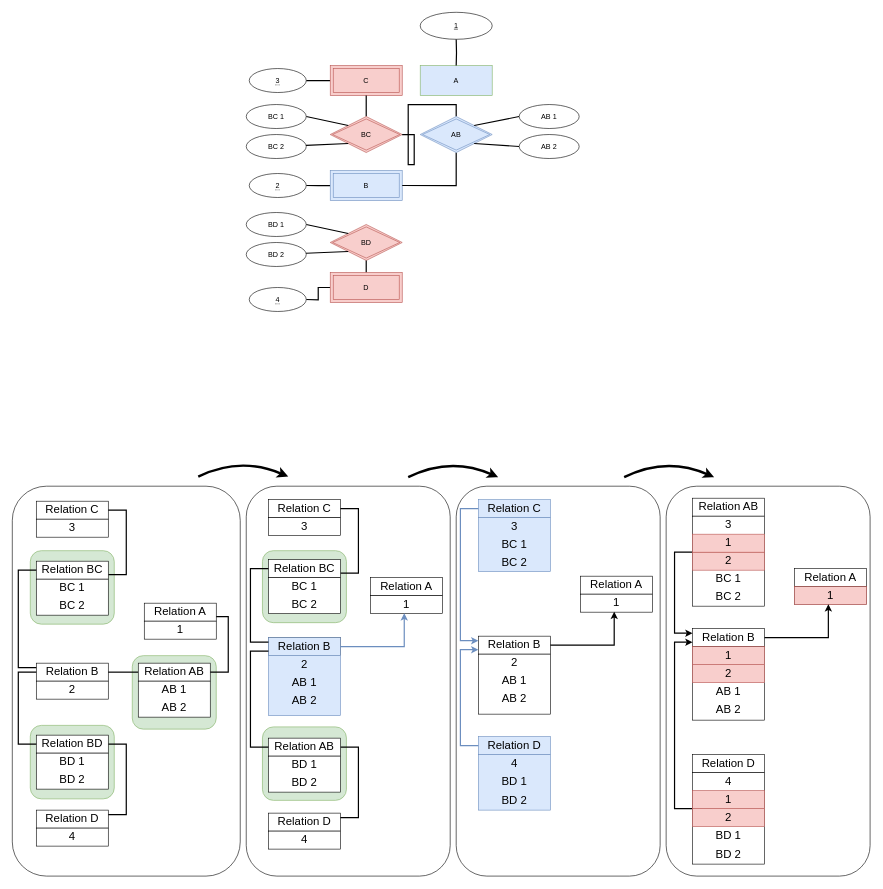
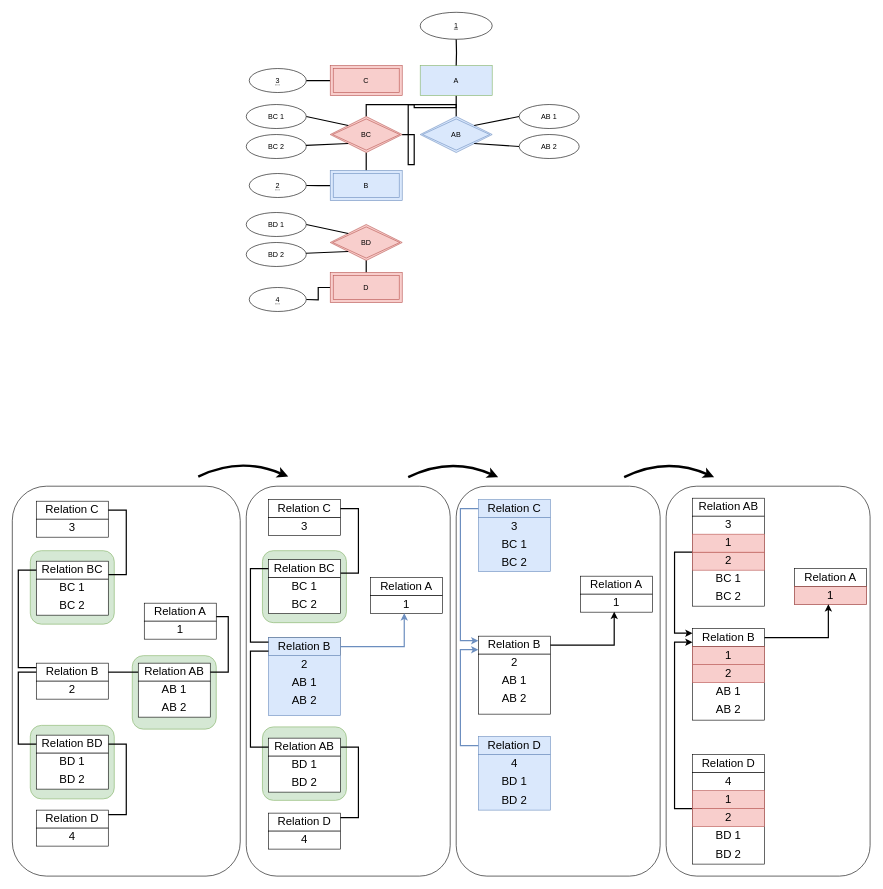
edge "C" -- "BC": now "A" -- "BC"
edge "BC" -- "B": added
edge "AB" -- "B": removed
